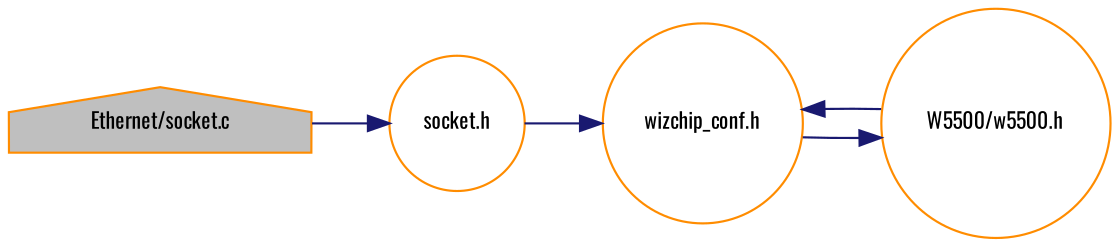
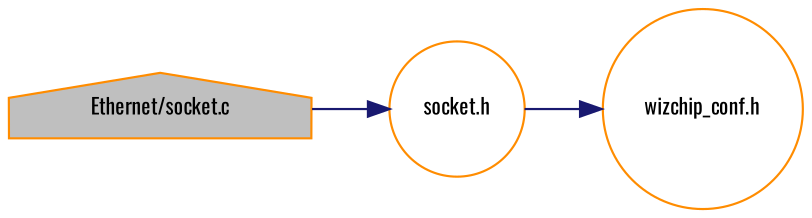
node "W5500/w5500.h": removed
